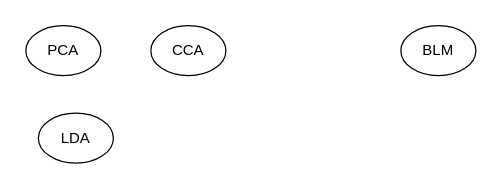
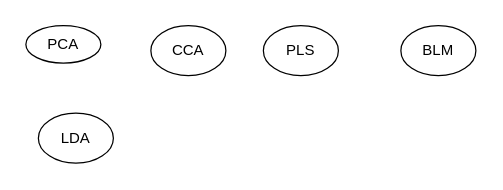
node "PCA": size 75x50 -> 75x38
node "PLS": added
